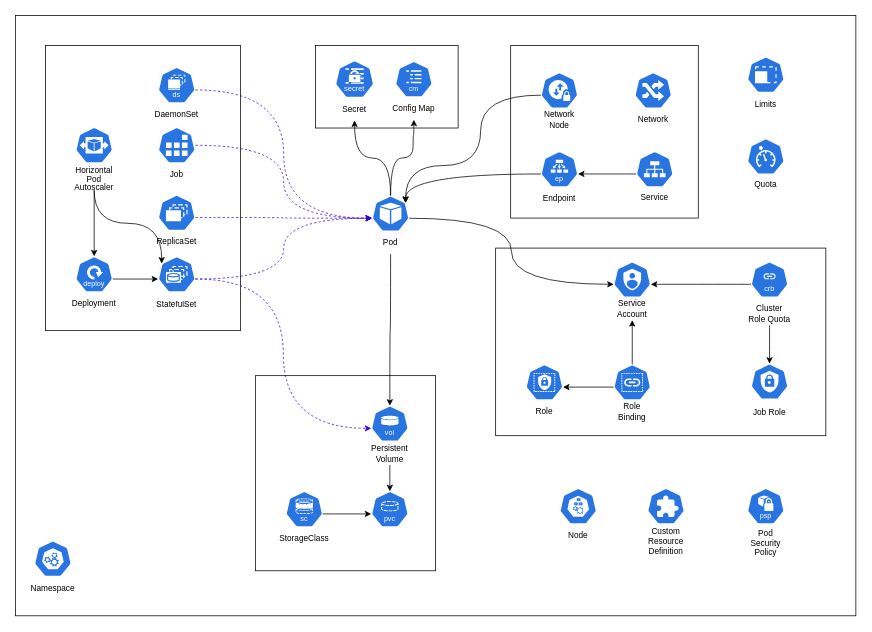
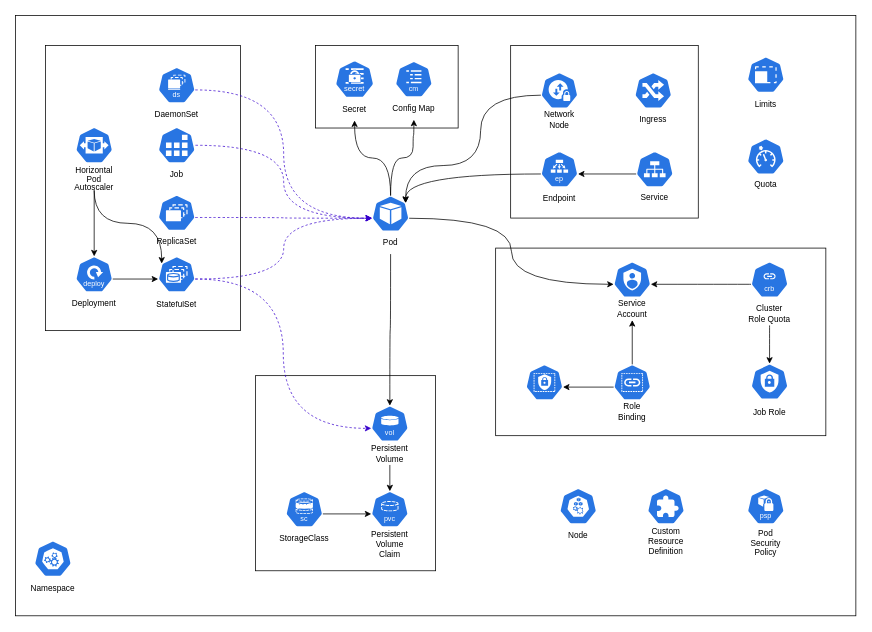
node "Network": label "Network" -> "Ingress"
node "Role": removed
node "Persistent Volume Claim": added
